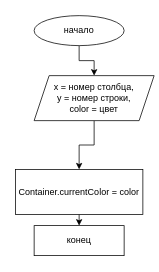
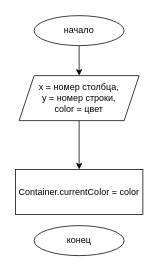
node "x = номер столбца, y = номер строки, color = цвет": moved (94, 98) -> (79, 98)
edge "Container.currentColor = color" -> "конец": removed
node "конец": shape rectangle -> ellipse
